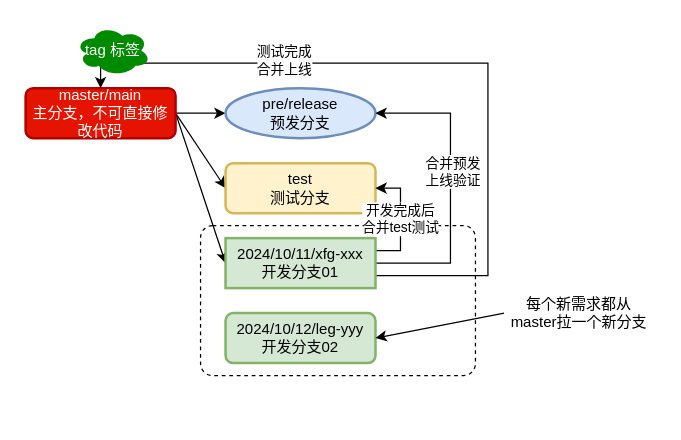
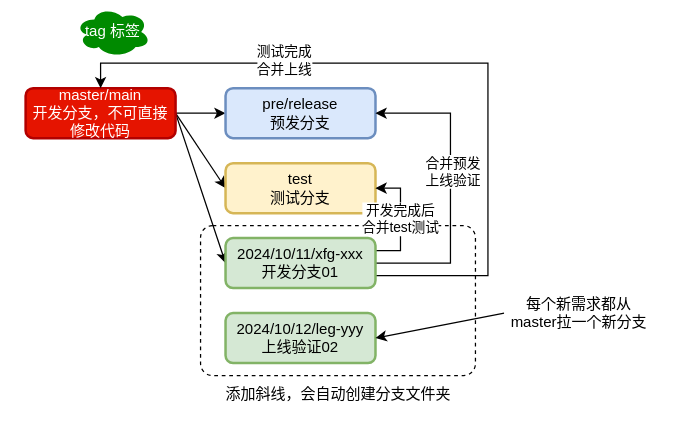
node "tag 标签": moved (113, 51) -> (113, 32)
node "master/main 主分支，不可直接修改代码": label "master/main 主分支，不可直接修改代码" -> "master/main 开发分支，不可直接修改代码"
node "pre/release 预发分支": shape ellipse -> rounded rectangle
node "2024/10/11/xfg-xxx 开发分支01": shape rectangle -> rounded rectangle
node "2024/10/12/leg-yyy 开发分支02": label "2024/10/12/leg-yyy 开发分支02" -> "2024/10/12/leg-yyy 上线验证02"
node "添加斜线，会自动创建分支文件夹": added
